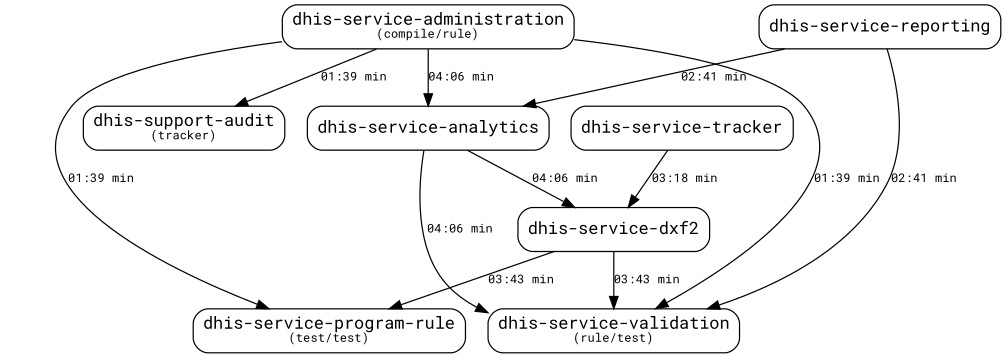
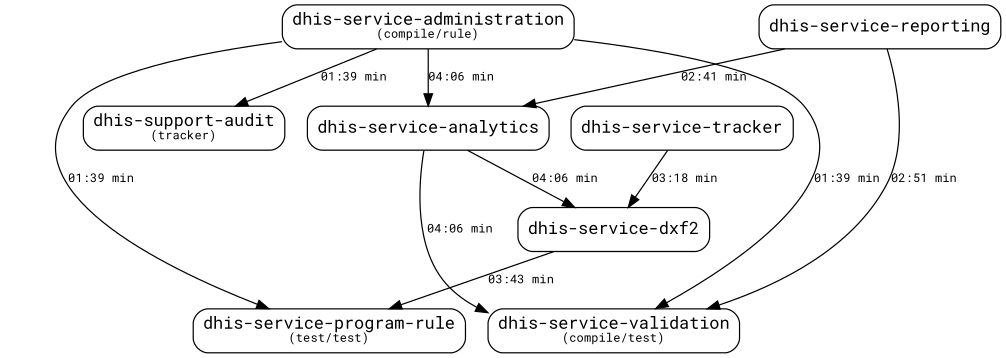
edge "dhis-service-reporting" -> "dhis-service-validation": label "02:41 min" -> "02:51 min"
edge "dhis-service-dxf2" -> "dhis-service-validation": removed, label "03:43 min"
node "dhis-service-validation": text "(rule/test)" -> "(compile/test)"
